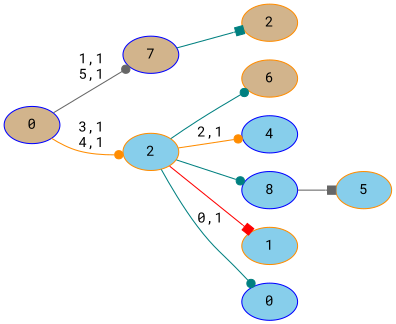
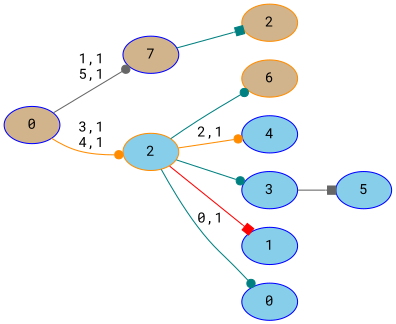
node "8": label "8" -> "3"
node "5": color darkorange -> blue
node "1": color darkorange -> blue
